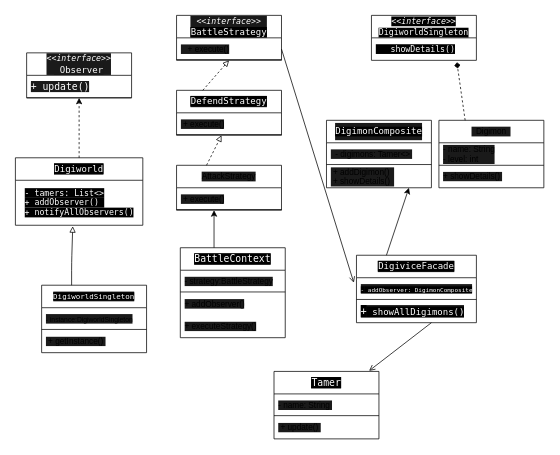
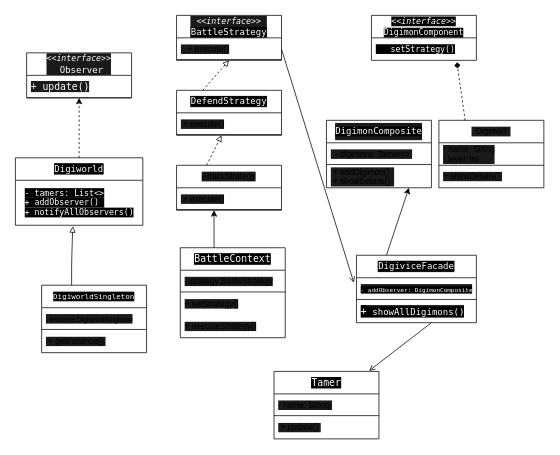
node "<<interface>> DigiworldSingleton": label "<<interface>> DigiworldSingleton" -> "<<interface>> DigimonComponent"
node "showDetails()": label "showDetails()" -> "setStrategy()"
node "+ addObserver()": label "+ addObserver()" -> "+ setStrategy()"
